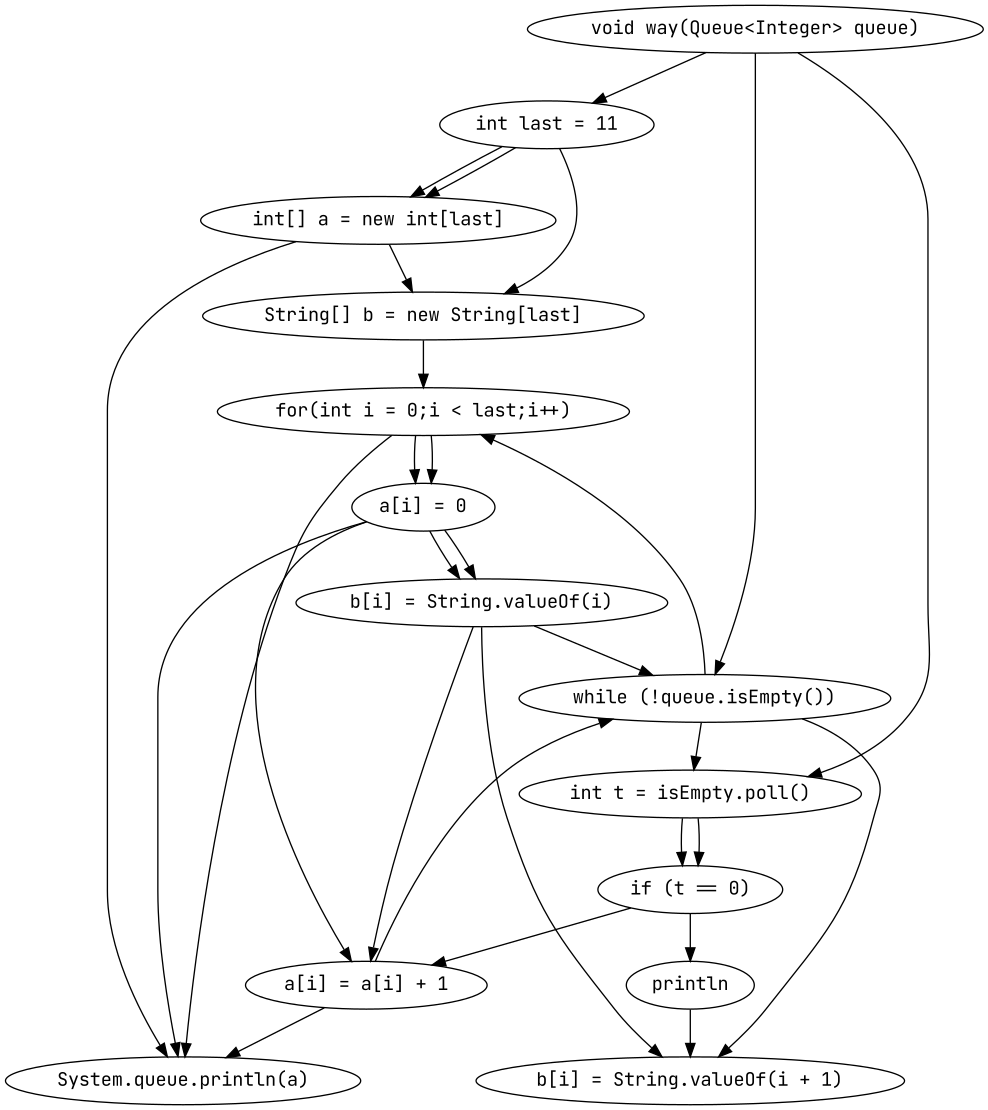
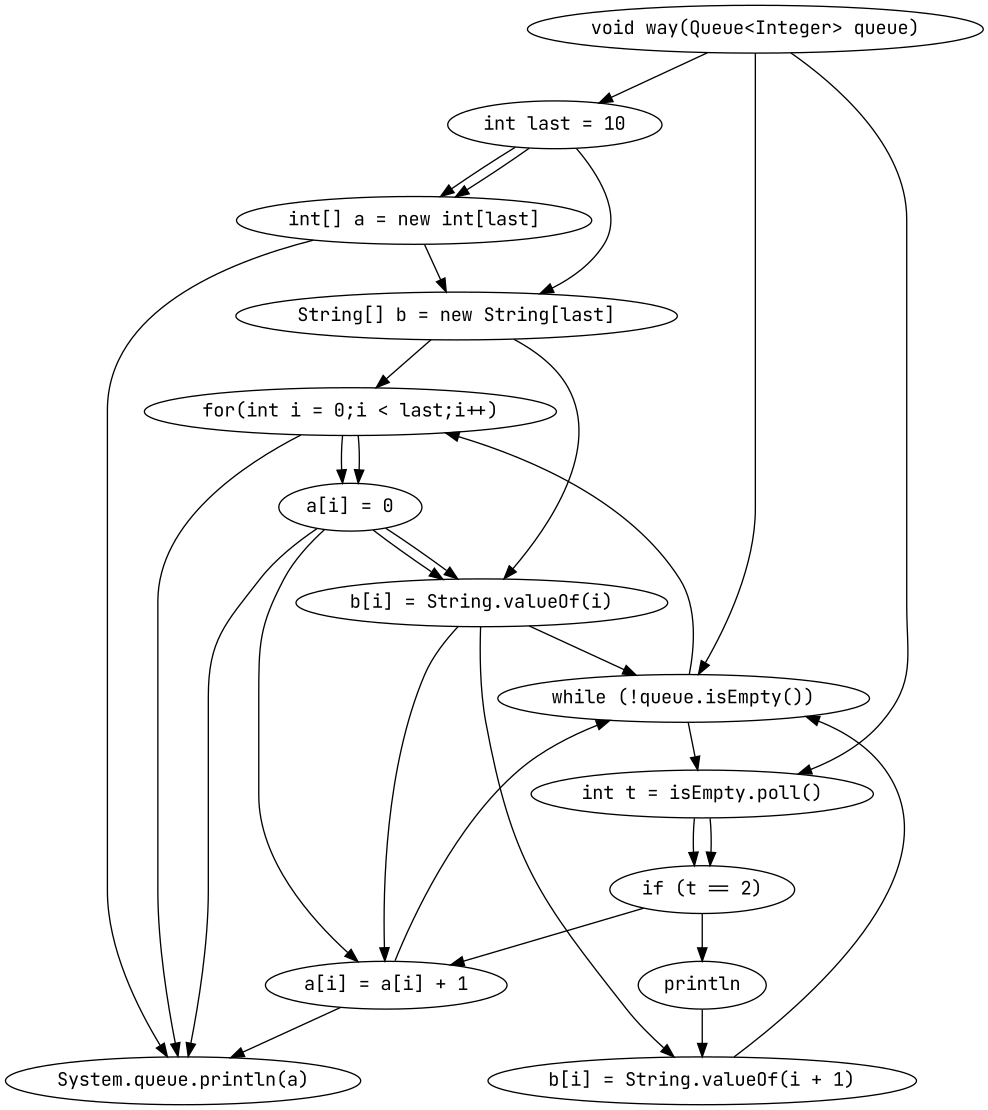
node "int last = 11": label "int last = 11" -> "int last = 10"
edge "String[] b = new String[last]" -> "b[i] = String.valueOf(i)": added
edge "while (!queue.isEmpty())" -> "b[i] = String.valueOf(i + 1)": reversed
node "if (t == 0)": label "if (t == 0)" -> "if (t == 2)"
